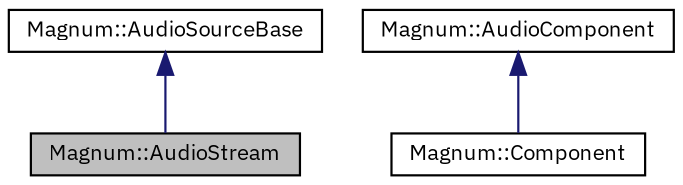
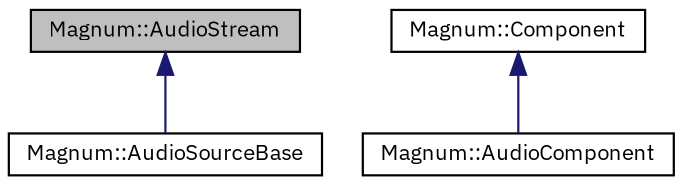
edge "Magnum::AudioStream" -> "Magnum::AudioSourceBase": reversed
edge "Magnum::Component" -> "Magnum::AudioComponent": reversed
